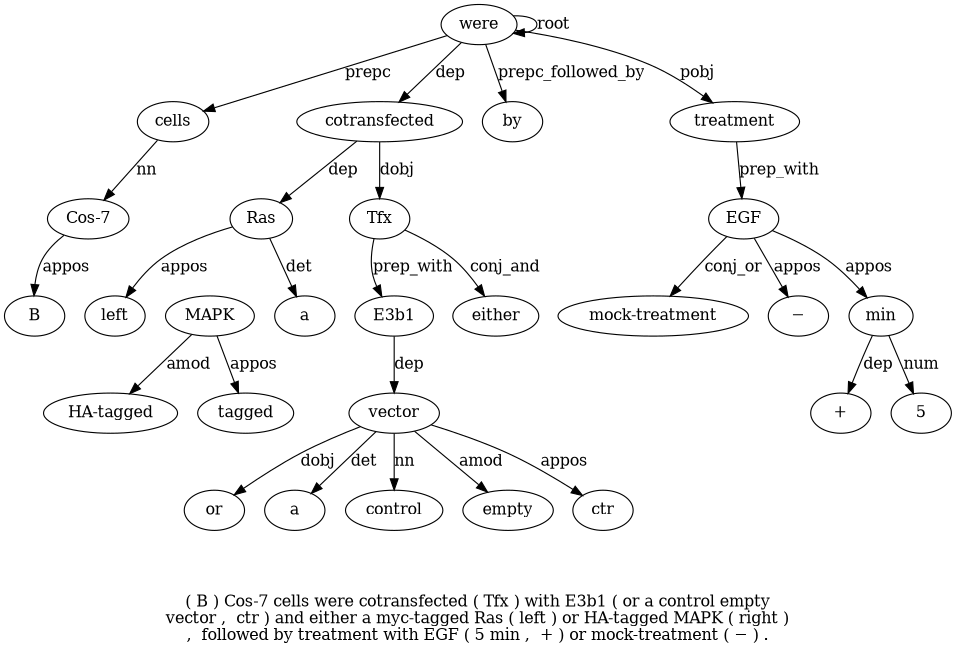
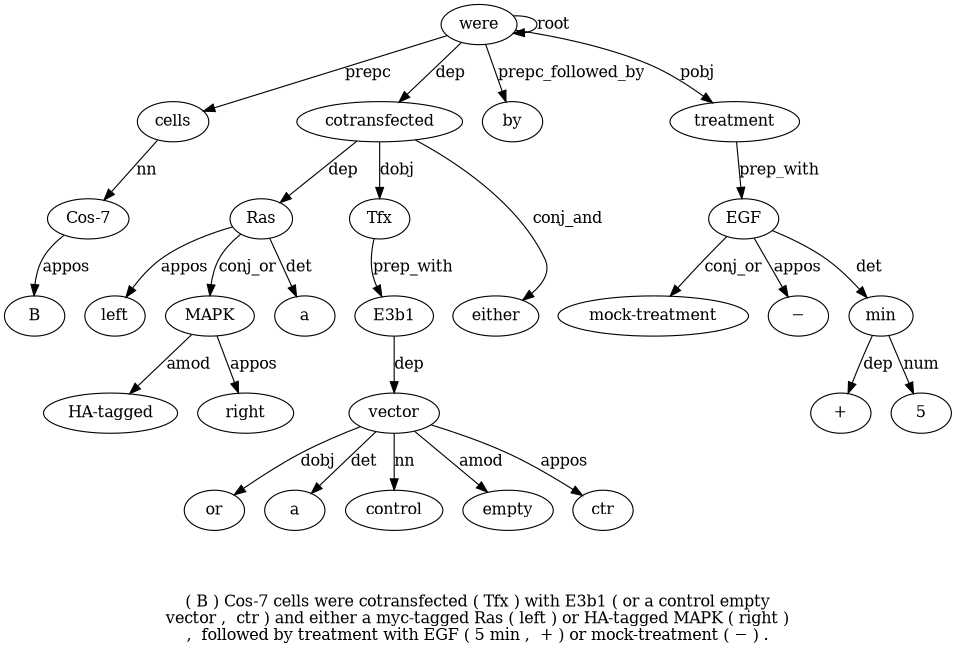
edge "Tfx" -> "either": now "cotransfected" -> "either"
edge "Ras" -> "MAPK": added, label "conj_or"
edge "EGF" -> "min": label "appos" -> "det"
node "tagged": label "tagged" -> "right"
